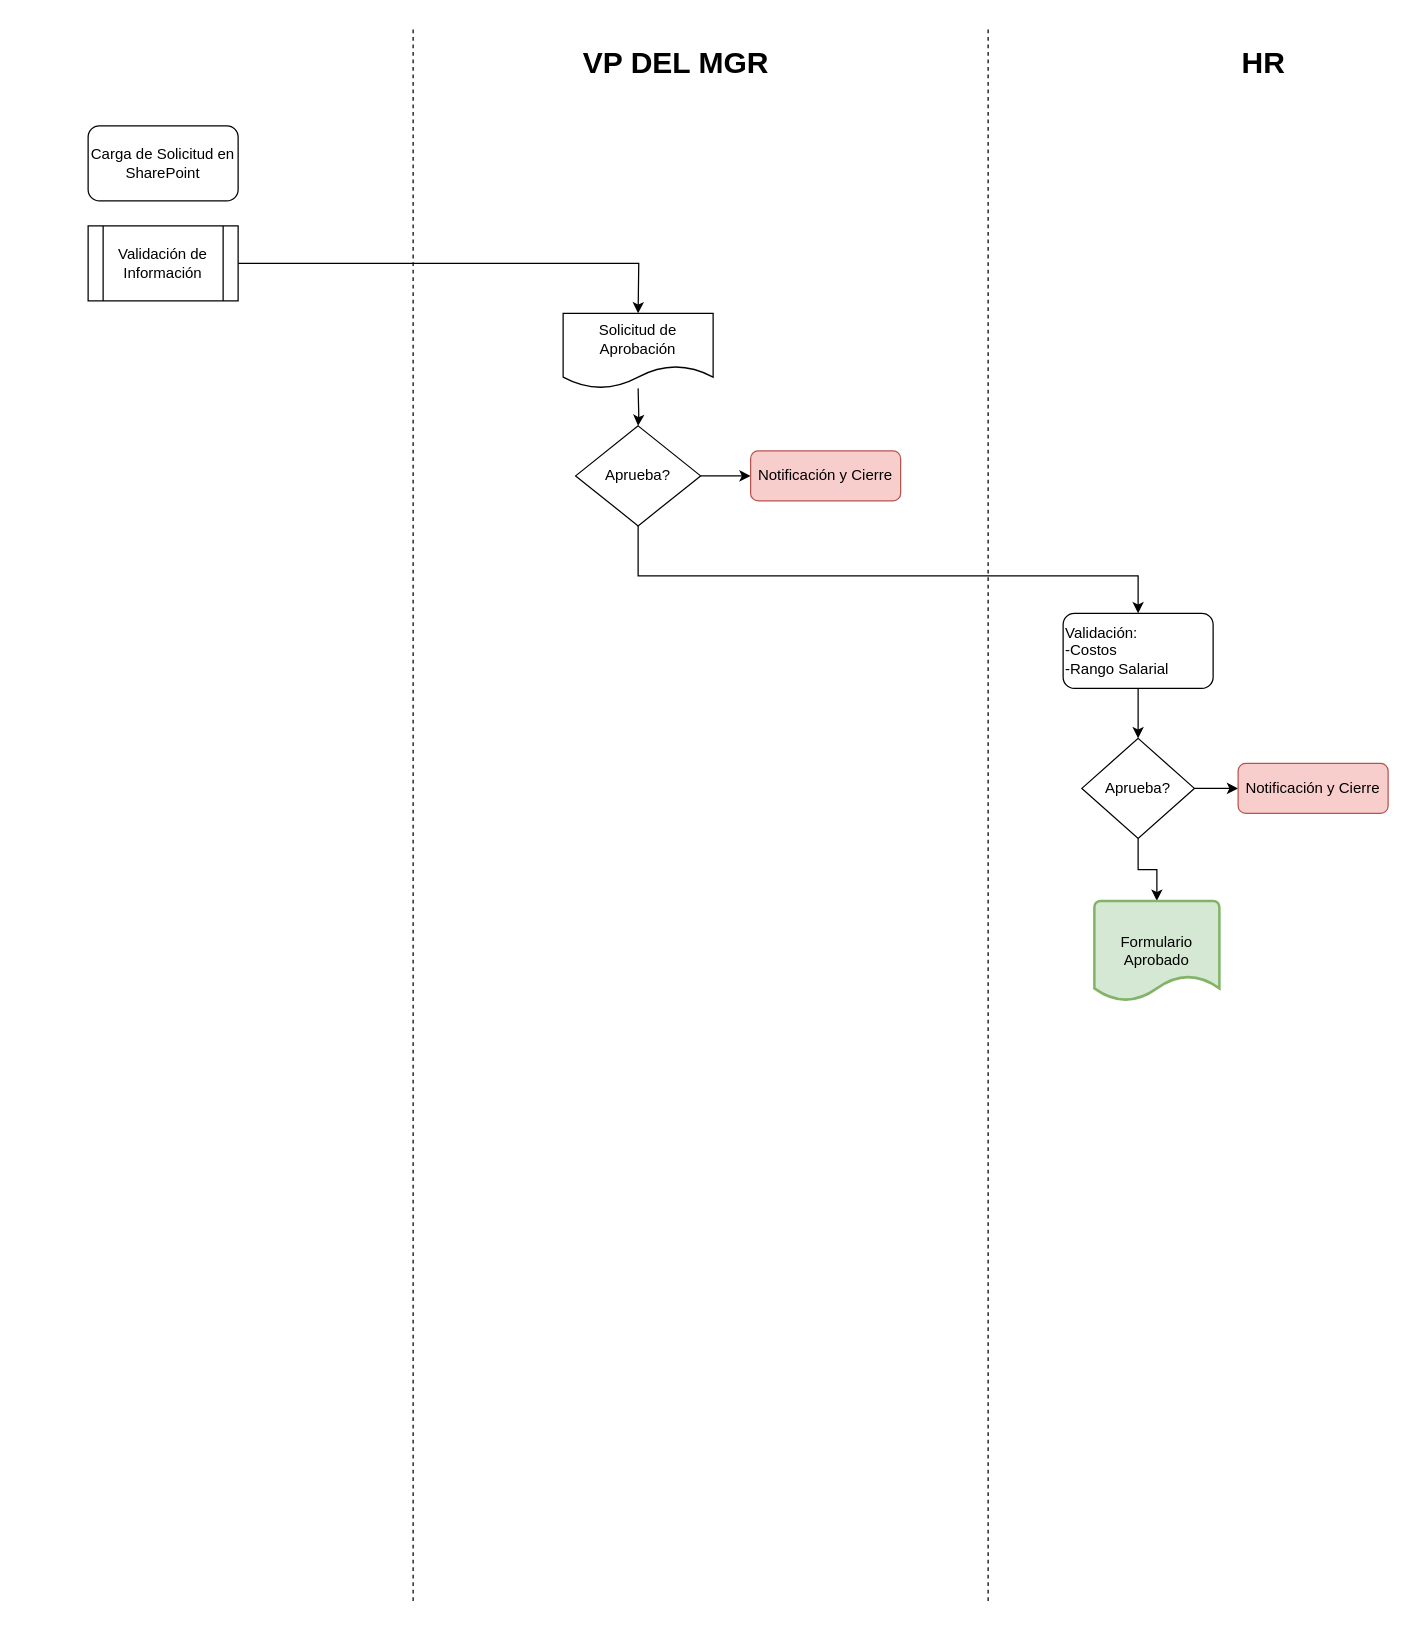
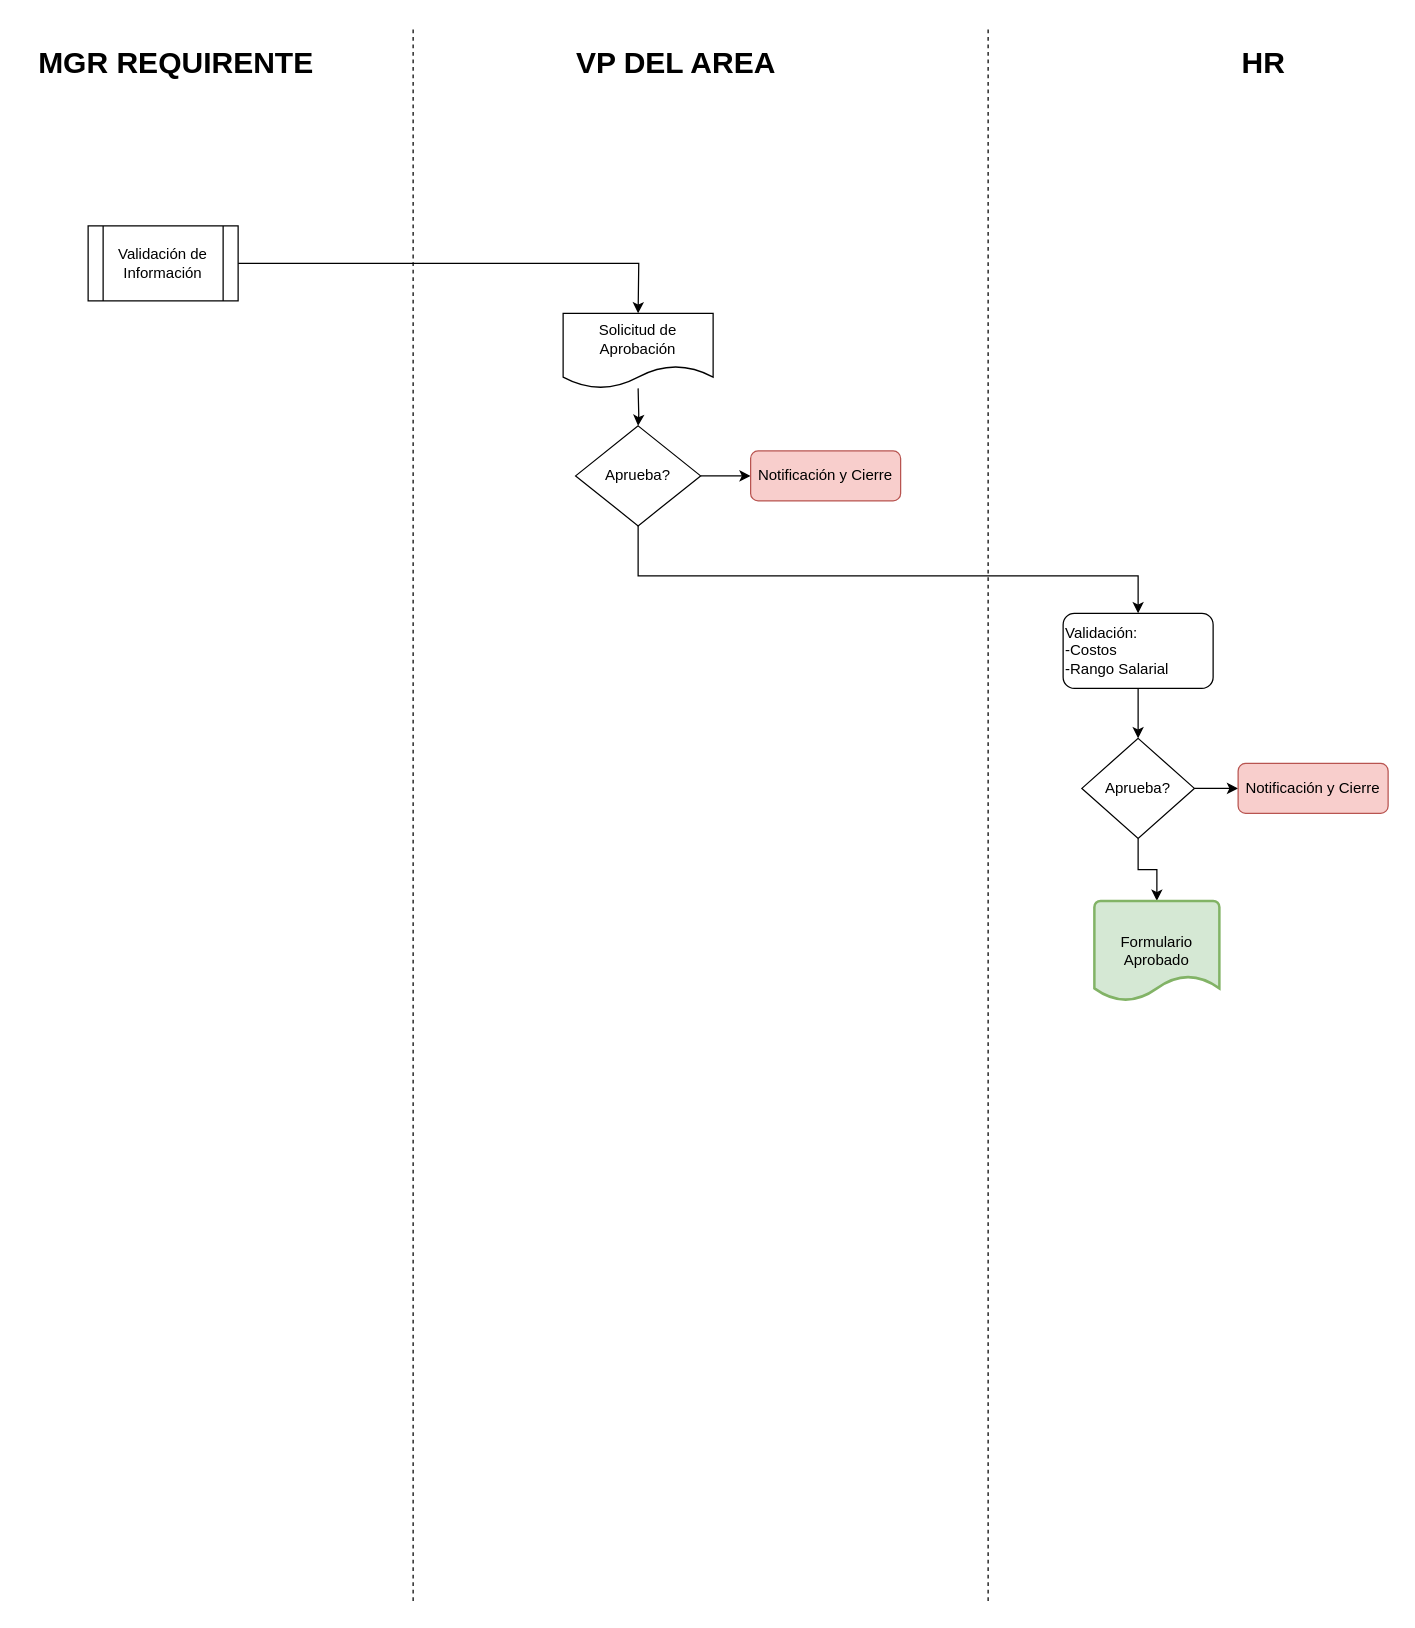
node "MGR REQUIRENTE": added
node "VP DEL MGR": label "VP DEL MGR" -> "VP DEL AREA"
node "Carga de Solicitud en SharePoint": removed
